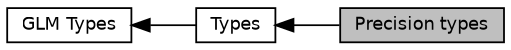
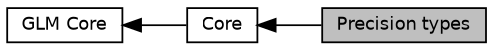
node "GLM Types": label "GLM Types" -> "GLM Core"
node "Types": label "Types" -> "Core"
